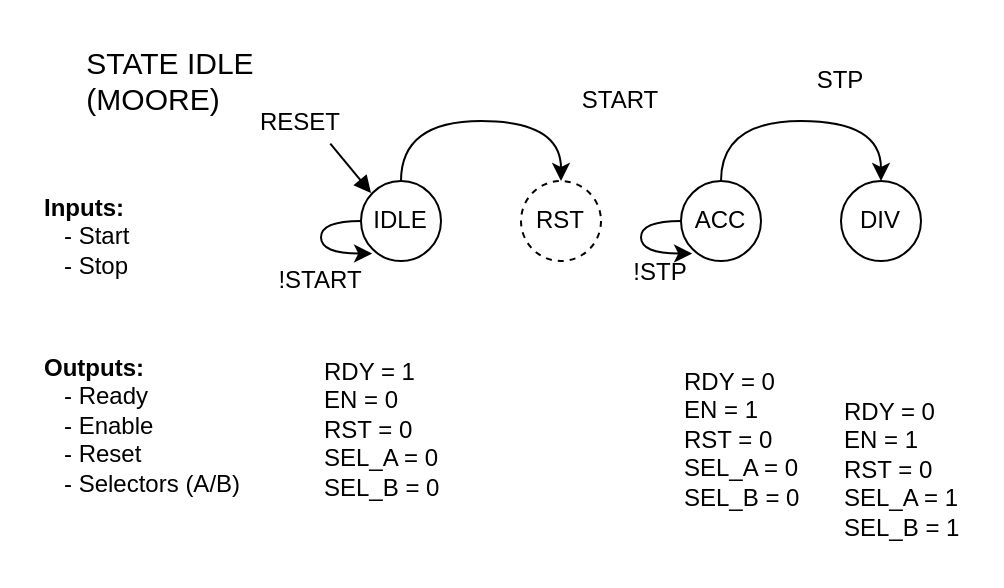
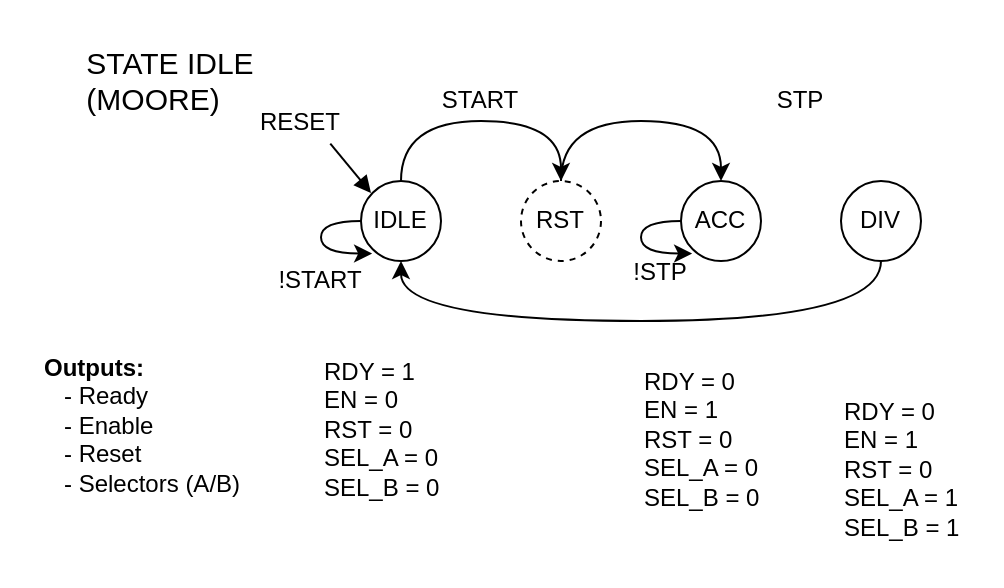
node "STP": moved (841, 81) -> (801, 101)
node "START": moved (621, 101) -> (481, 101)
edge "RST" -> "ACC": added
edge "ACC" -> "DIV": removed
node "Inputs: - Start - Stop": removed
edge "DIV" -> "IDLE": added
node "RDY = 0EN = 1RST = 0SEL_A = 0SEL_B = 0": moved (741, 435) -> (701, 435)
